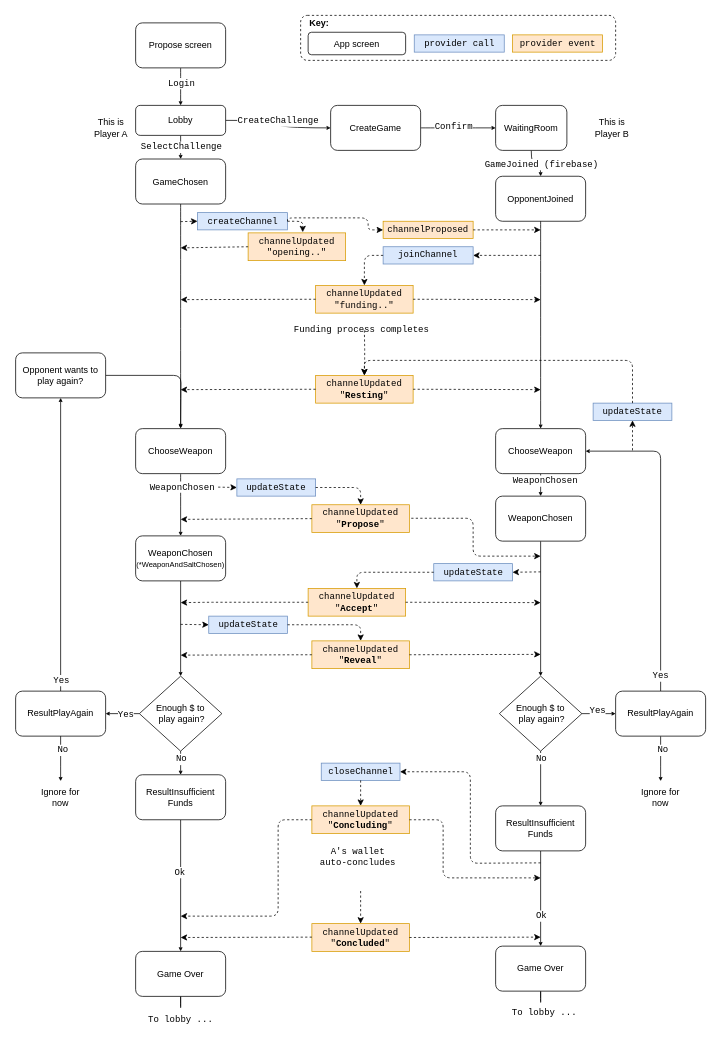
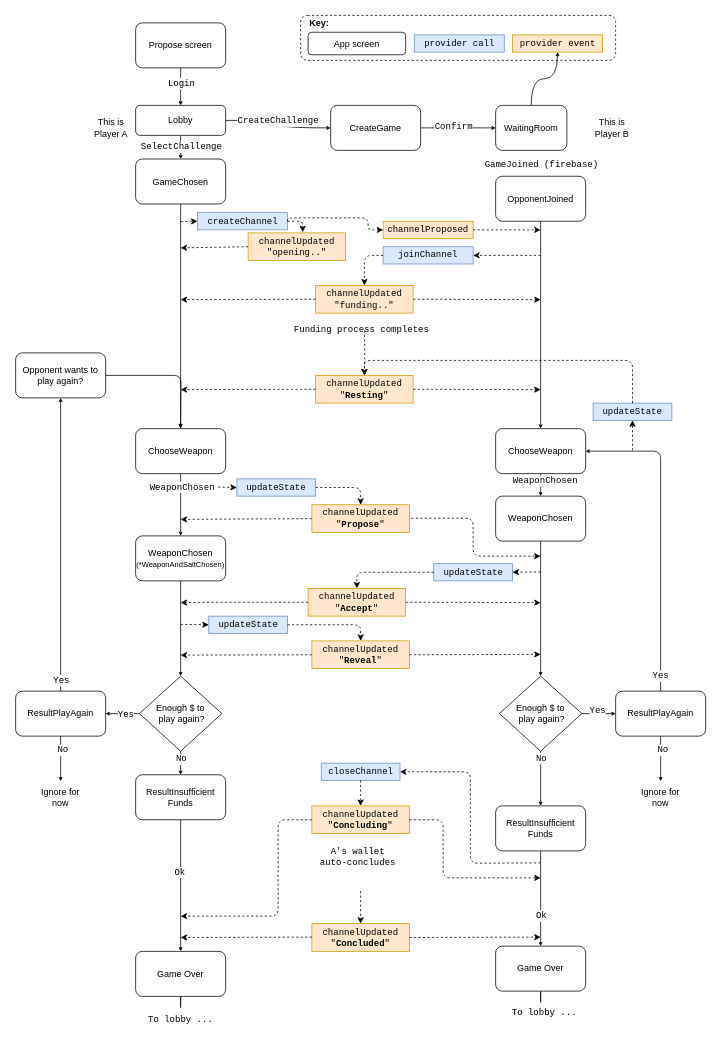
edge "WaitingRoom" -> "OpponentJoined": now "WaitingRoom" -> "provider event"
